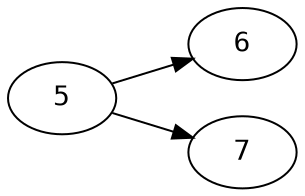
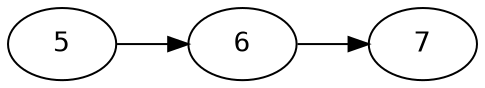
edge "5" -> "7": now "6" -> "7"
